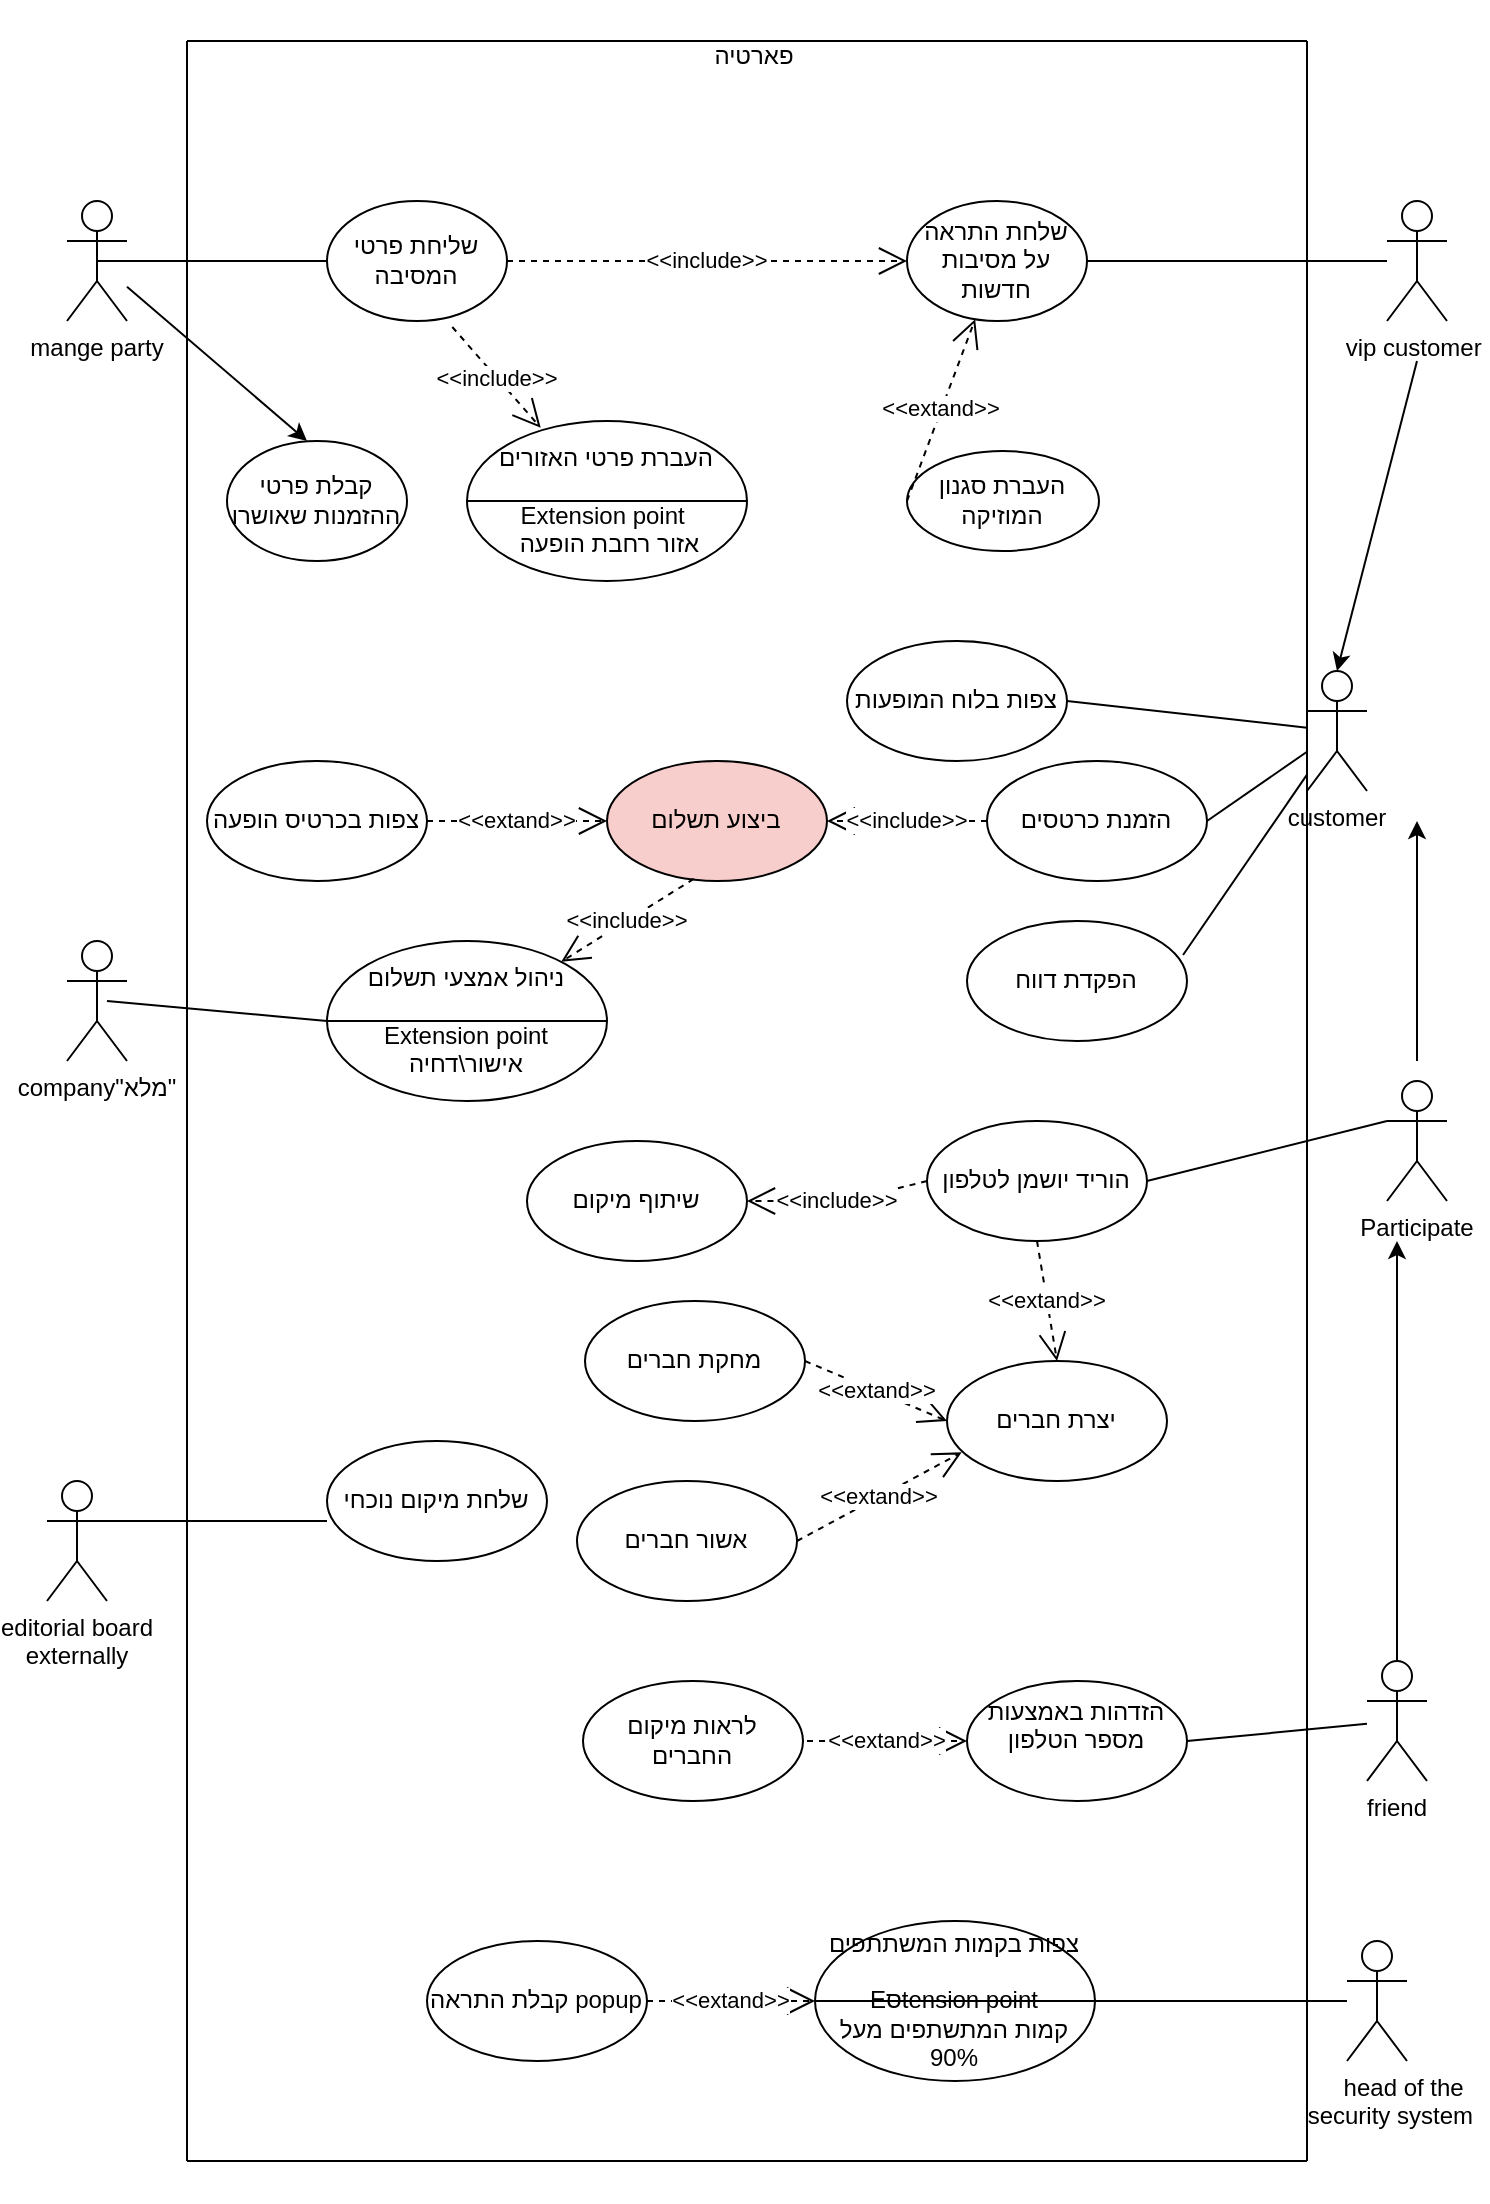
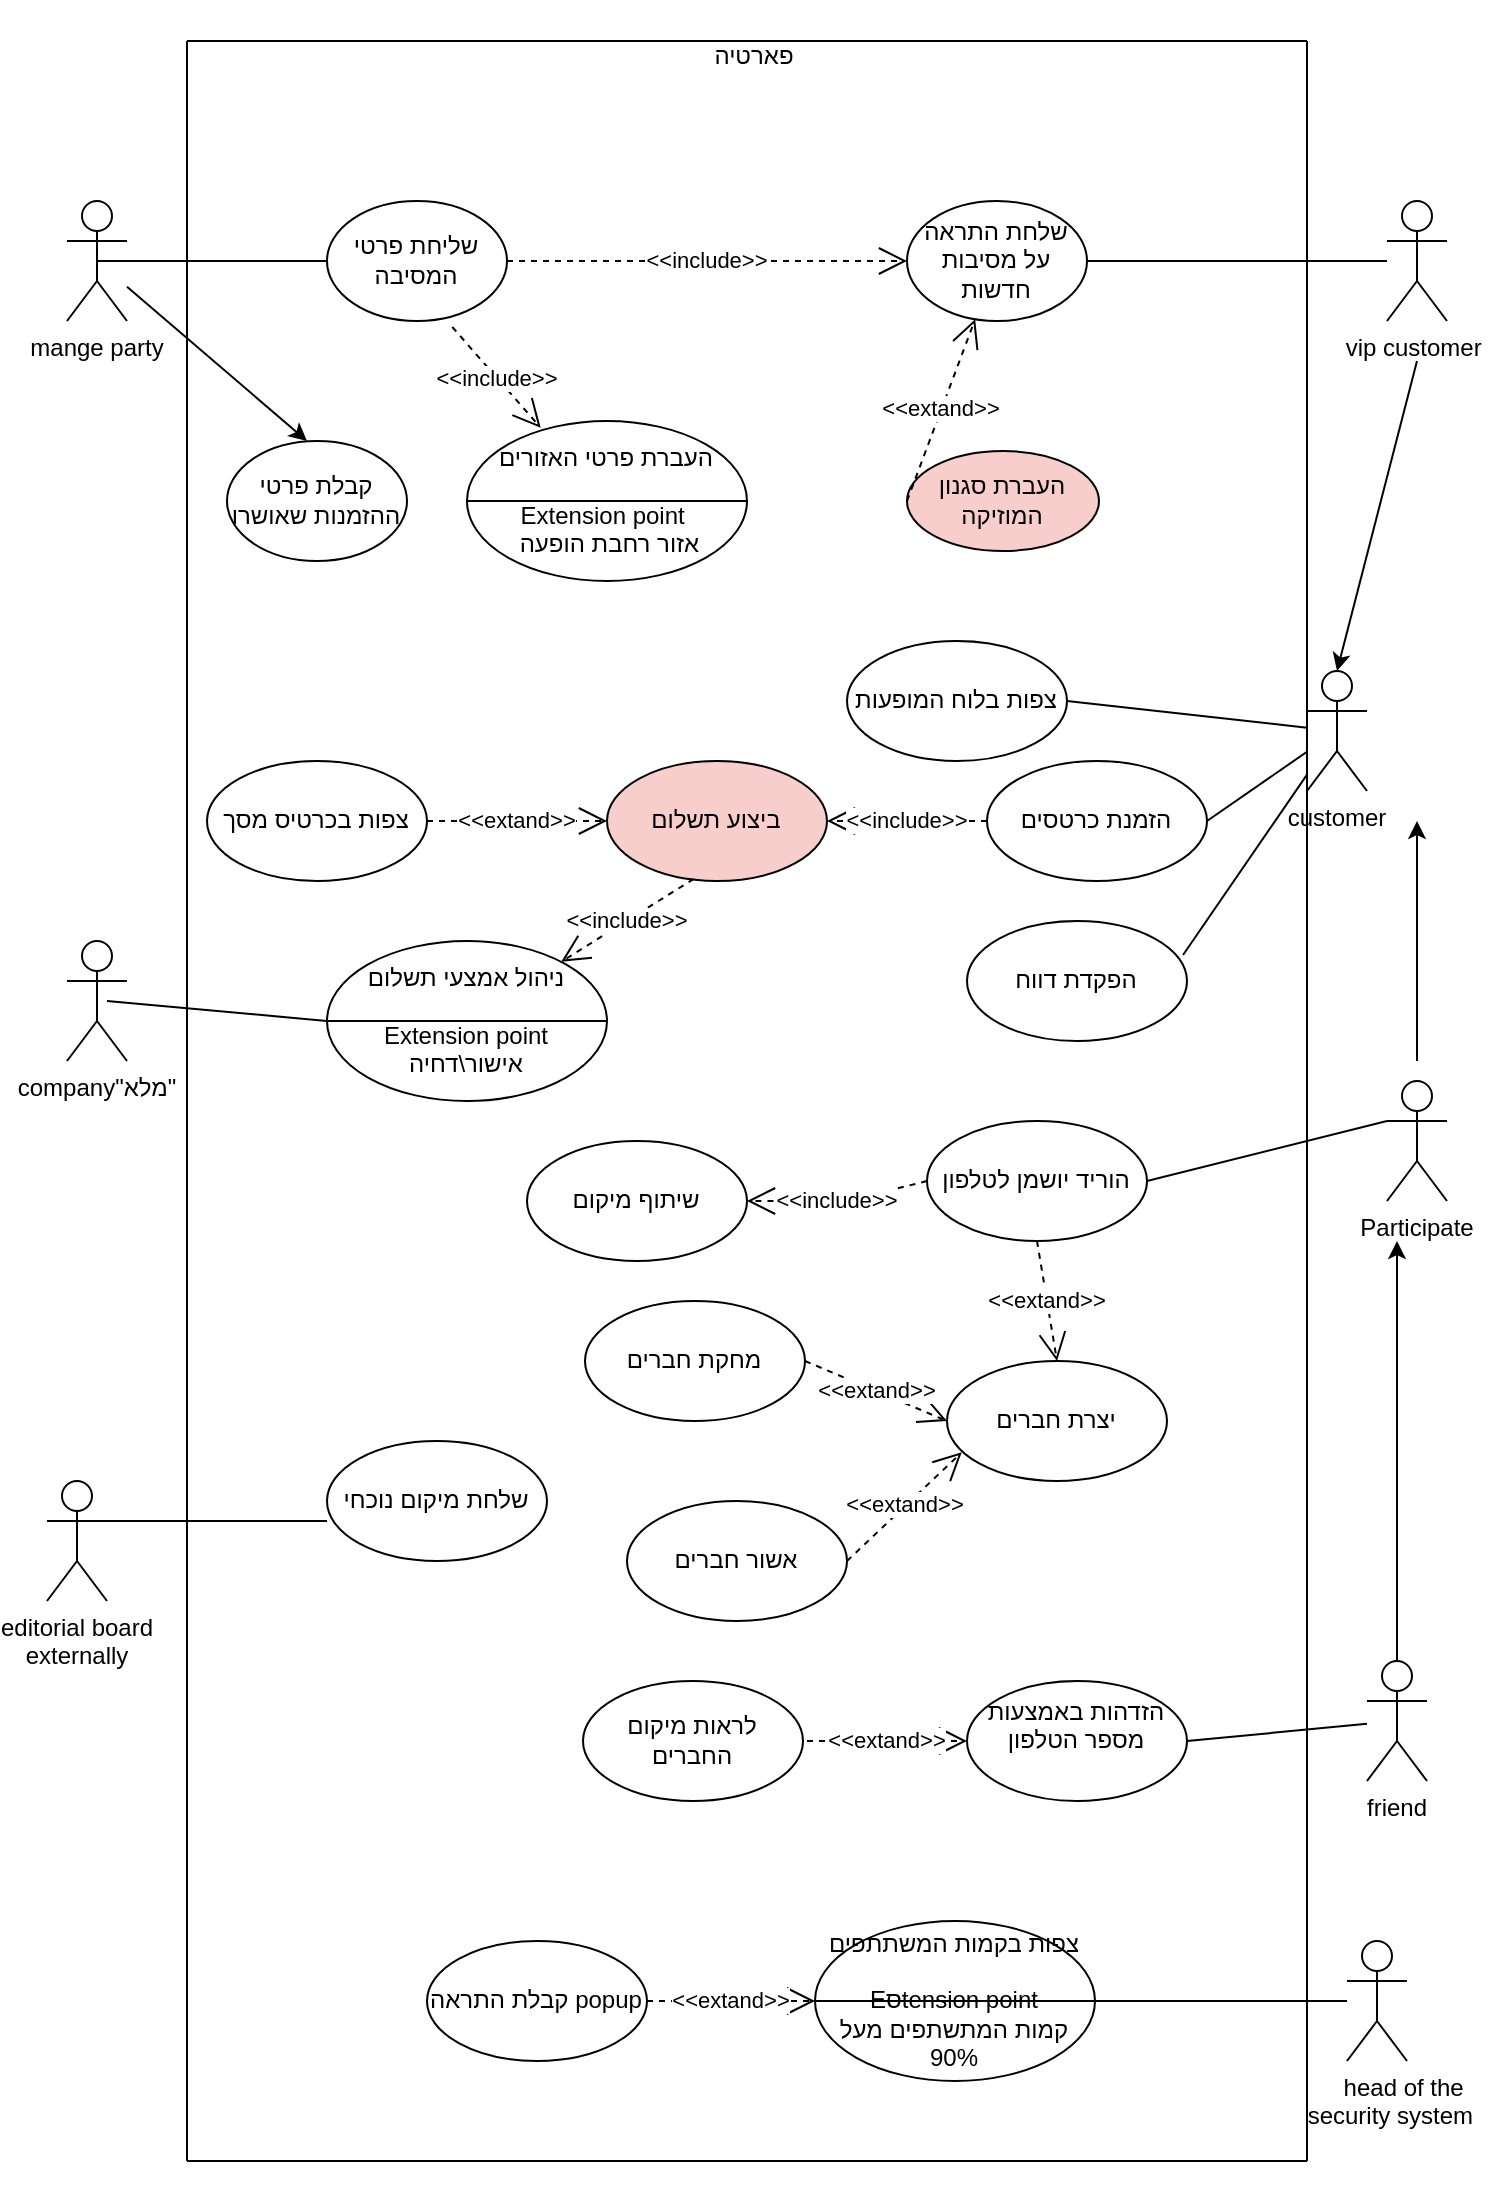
node "העברת סגנון המוזיקה": fillcolor #ffffff -> #f8cecc
node "צפות בכרטיס הופעה": label "צפות בכרטיס הופעה" -> "צפות בכרטיס מסך"
node "אשור חברים": moved (687, 1541) -> (737, 1561)
